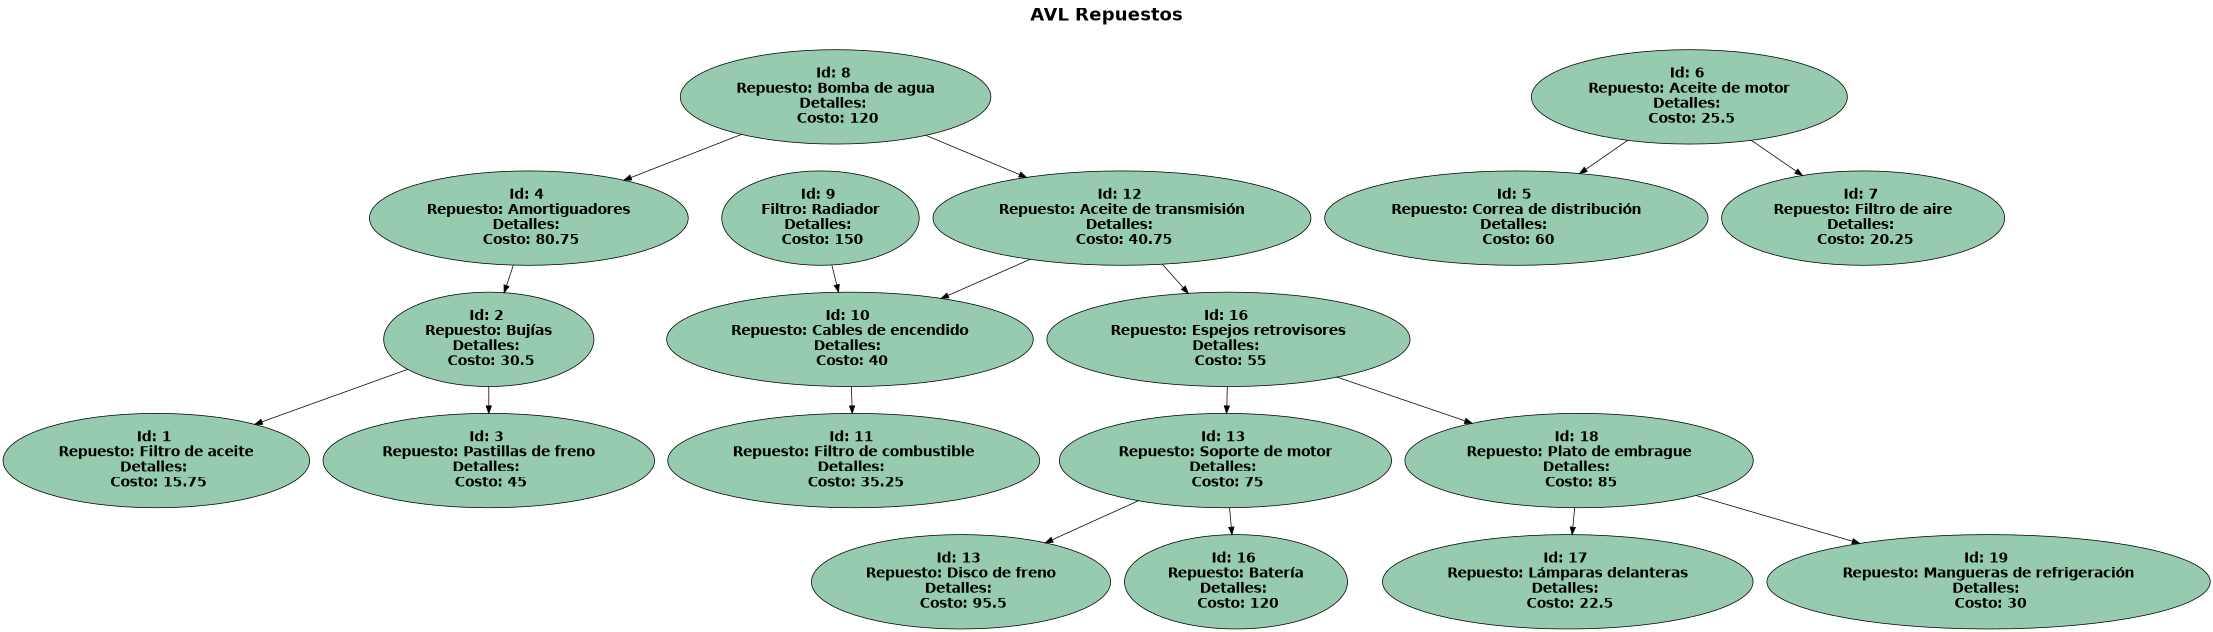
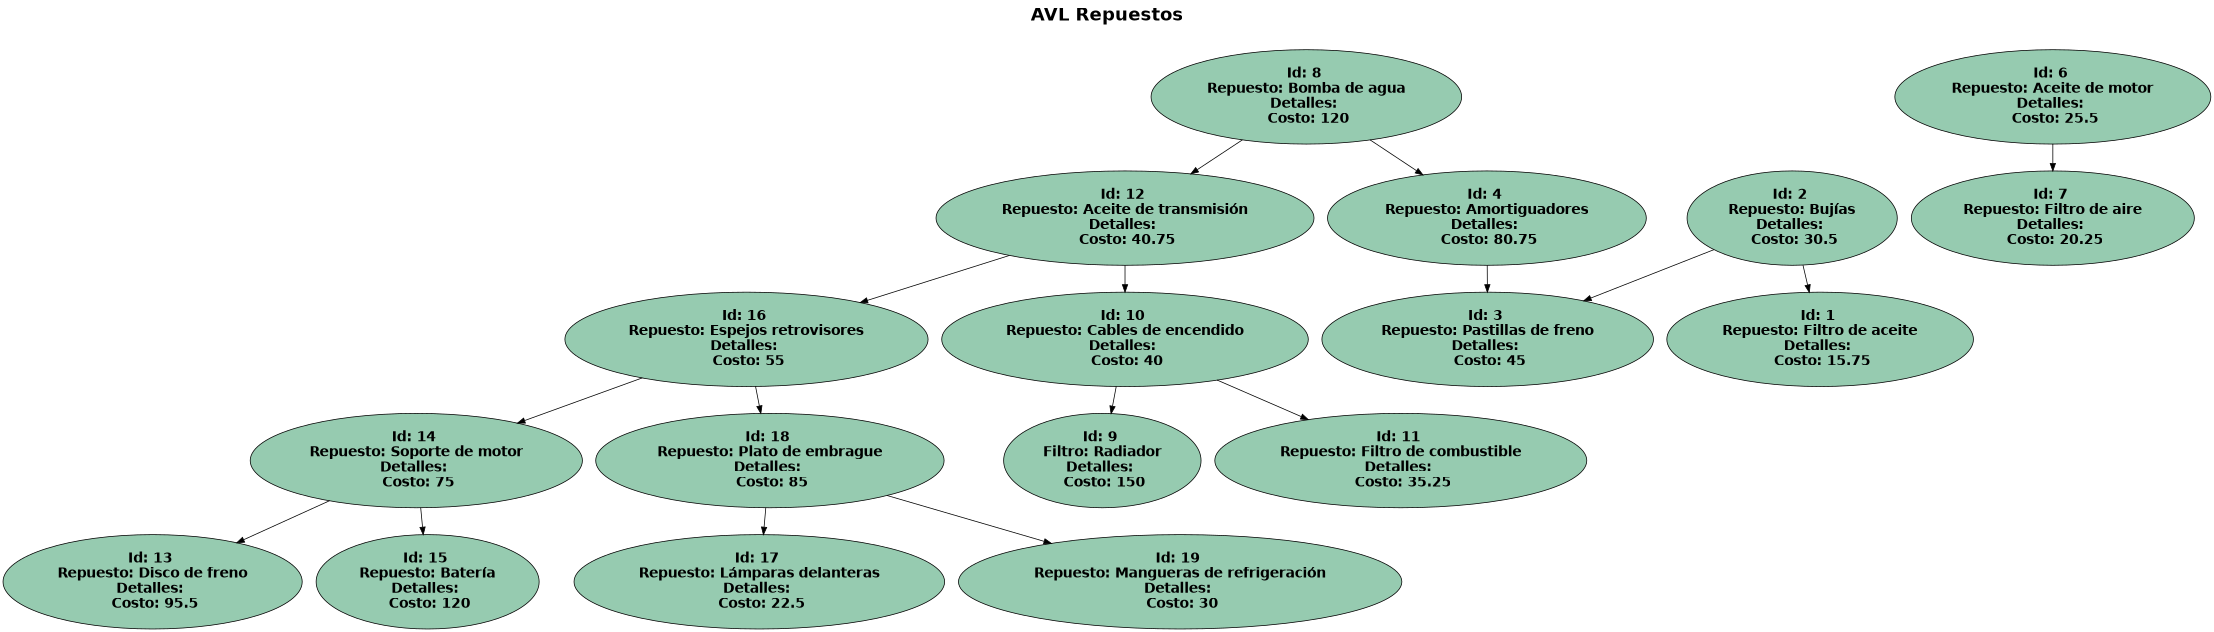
node "Id: 5 Repuesto: Correa de distribución Detalles: Costo: 60": removed
edge "Id: 4 Repuesto: Amortiguadores Detalles: Costo: 80.75" -> "Id: 2 Repuesto: Bujías Detalles: Costo: 30.5": now "Id: 4 Repuesto: Amortiguadores Detalles: Costo: 80.75" -> "Id: 3 Repuesto: Pastillas de freno Detalles: Costo: 45"
edge "Id: 9 Filtro: Radiador Detalles: Costo: 150" -> "Id: 10 Repuesto: Cables de encendido Detalles: Costo: 40": reversed
node "Id: 13 Repuesto: Soporte de motor Detalles: Costo: 75": label "Id: 13 Repuesto: Soporte de motor Detalles: Costo: 75" -> "Id: 14 Repuesto: Soporte de motor Detalles: Costo: 75"
node "Id: 16 Repuesto: Batería Detalles: Costo: 120": label "Id: 16 Repuesto: Batería Detalles: Costo: 120" -> "Id: 15 Repuesto: Batería Detalles: Costo: 120"
